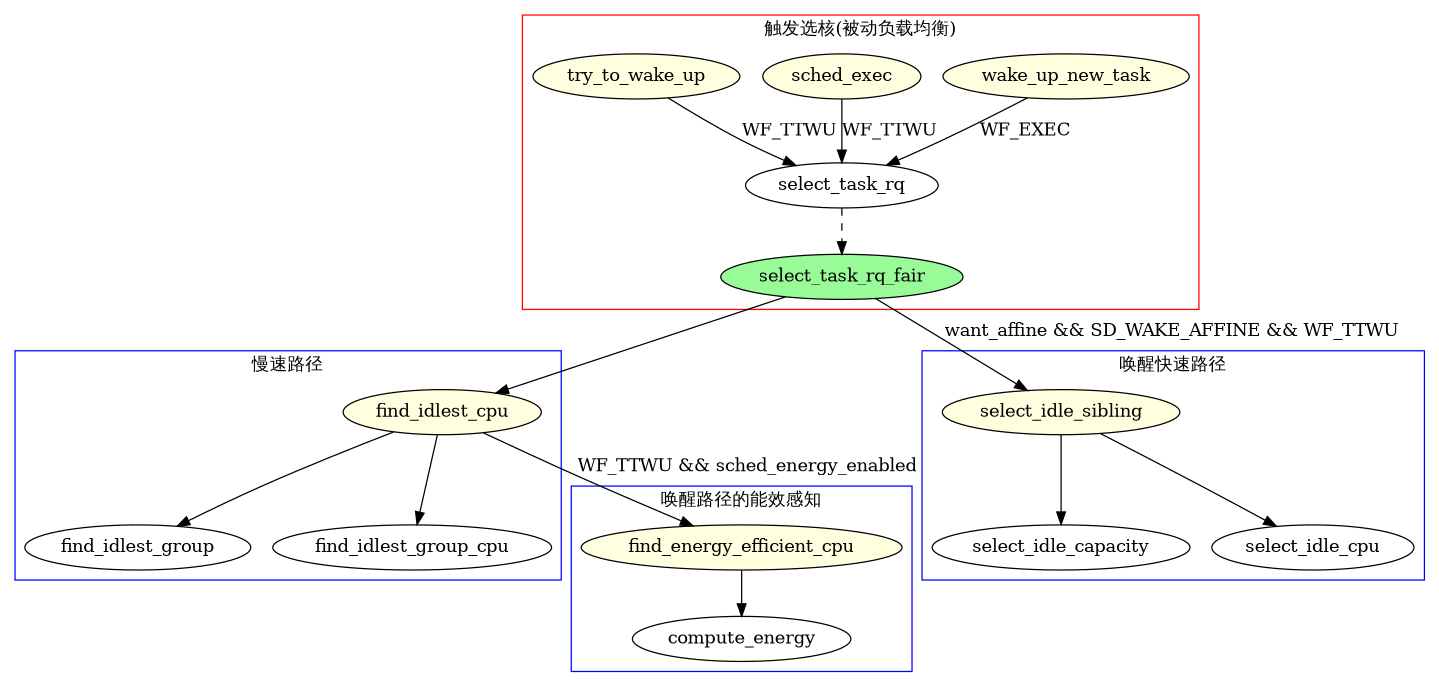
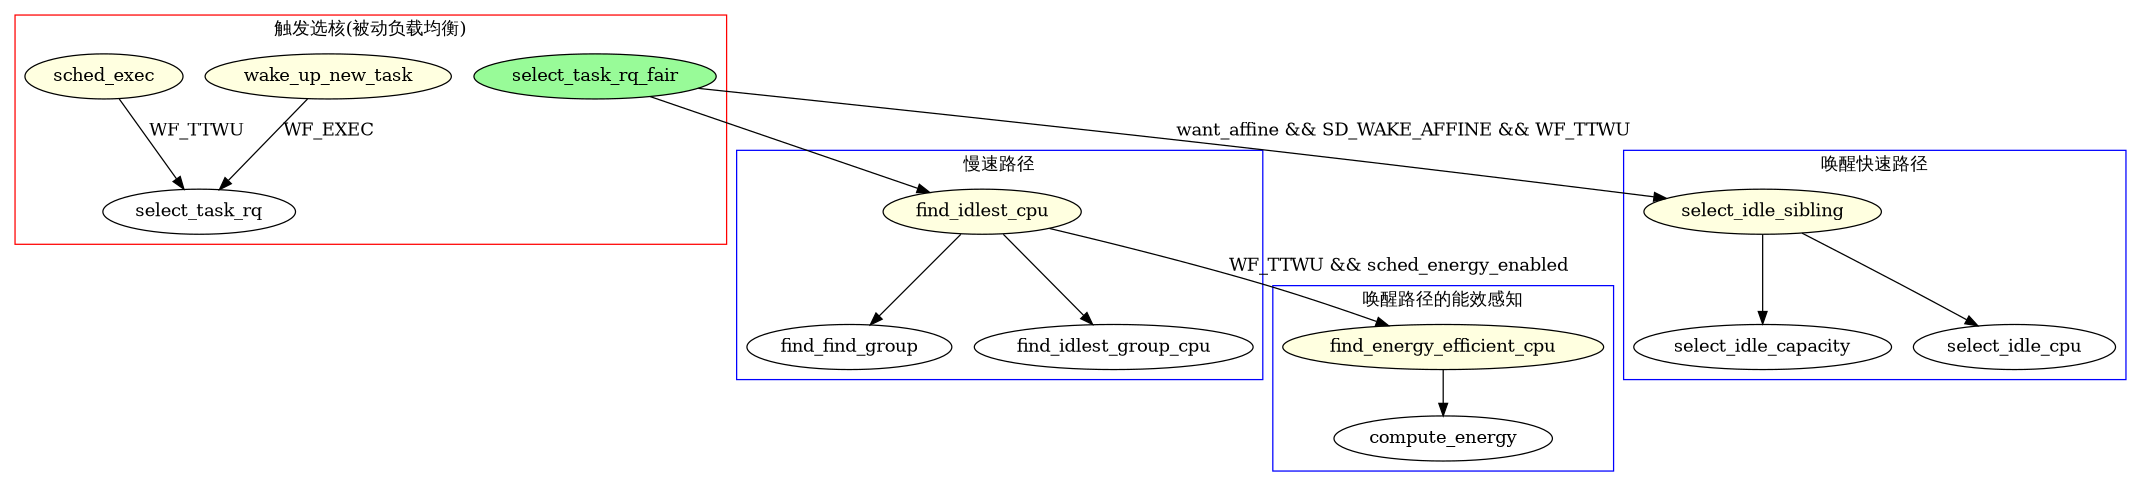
node "try_to_wake_up": removed
edge "select_task_rq" -> "select_task_rq_fair": removed
node "find_idlest_group": label "find_idlest_group" -> "find_find_group"
